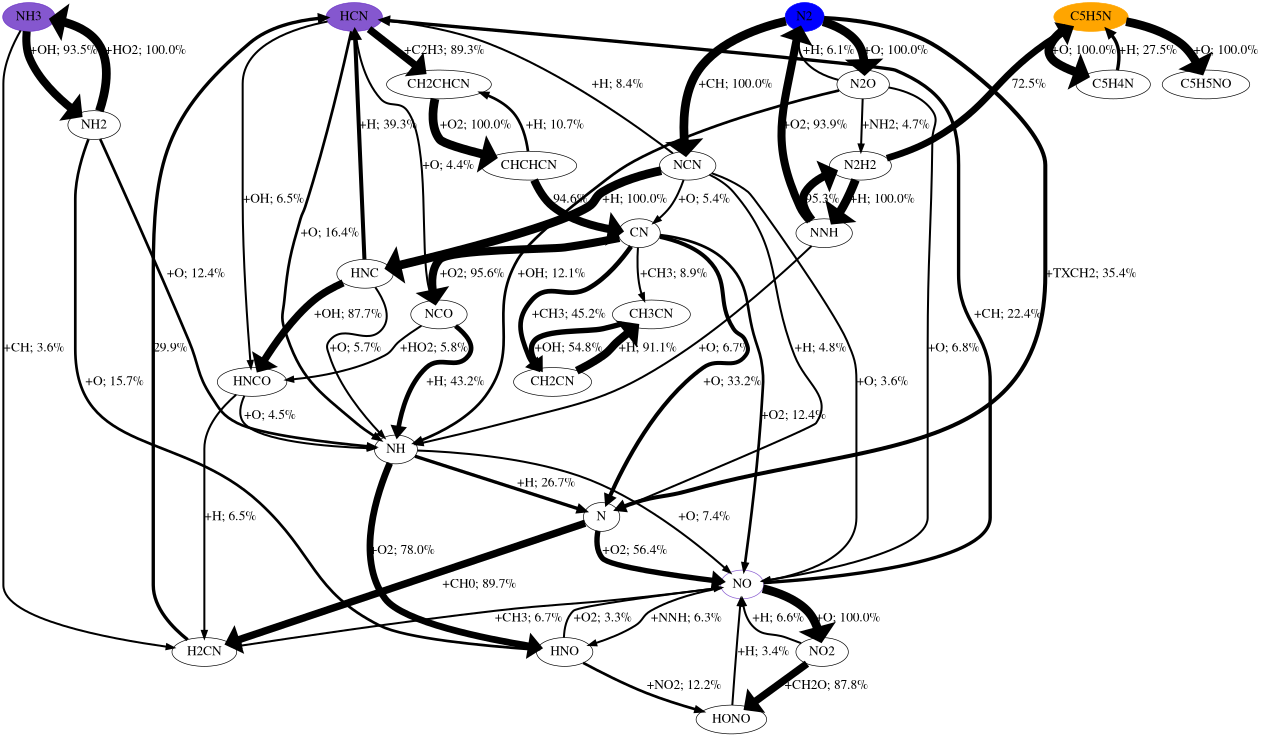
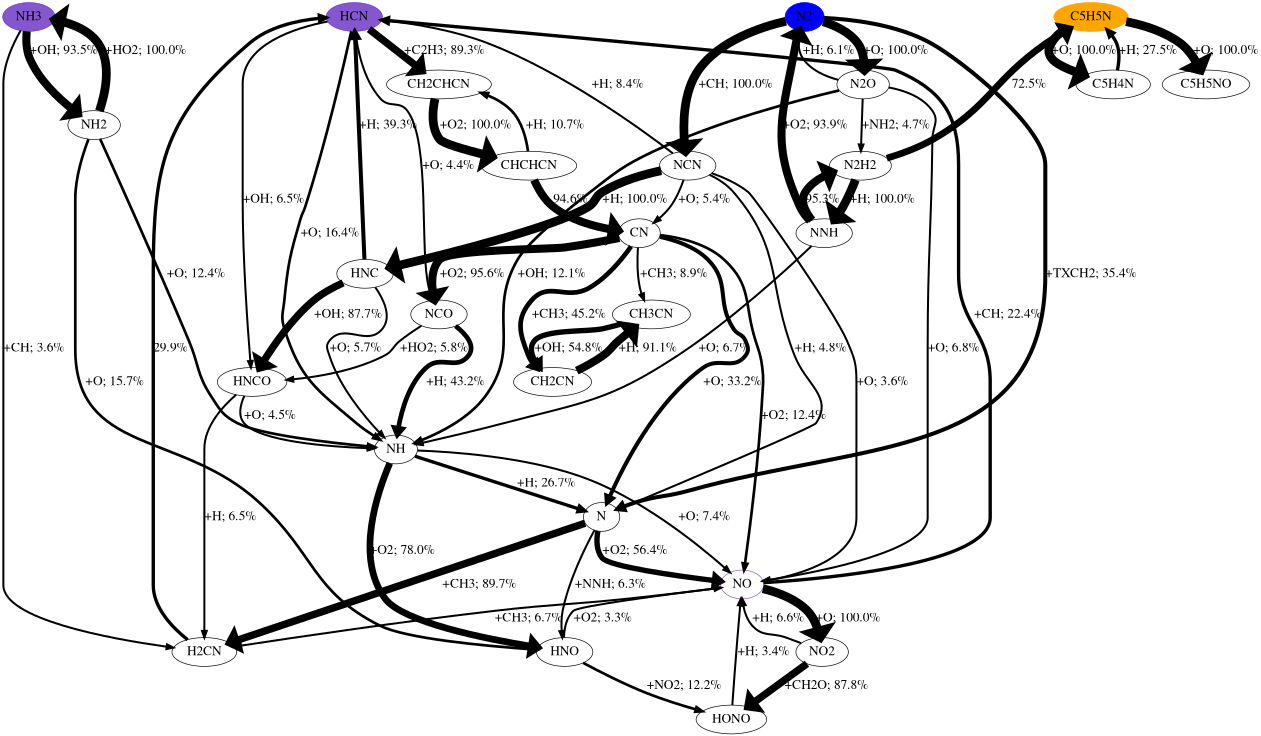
edge "N" -> "H2CN": label "+CH0; 89.7%" -> "+CH3; 89.7%"
edge "NO" -> "HNO": now "N" -> "HNO"
